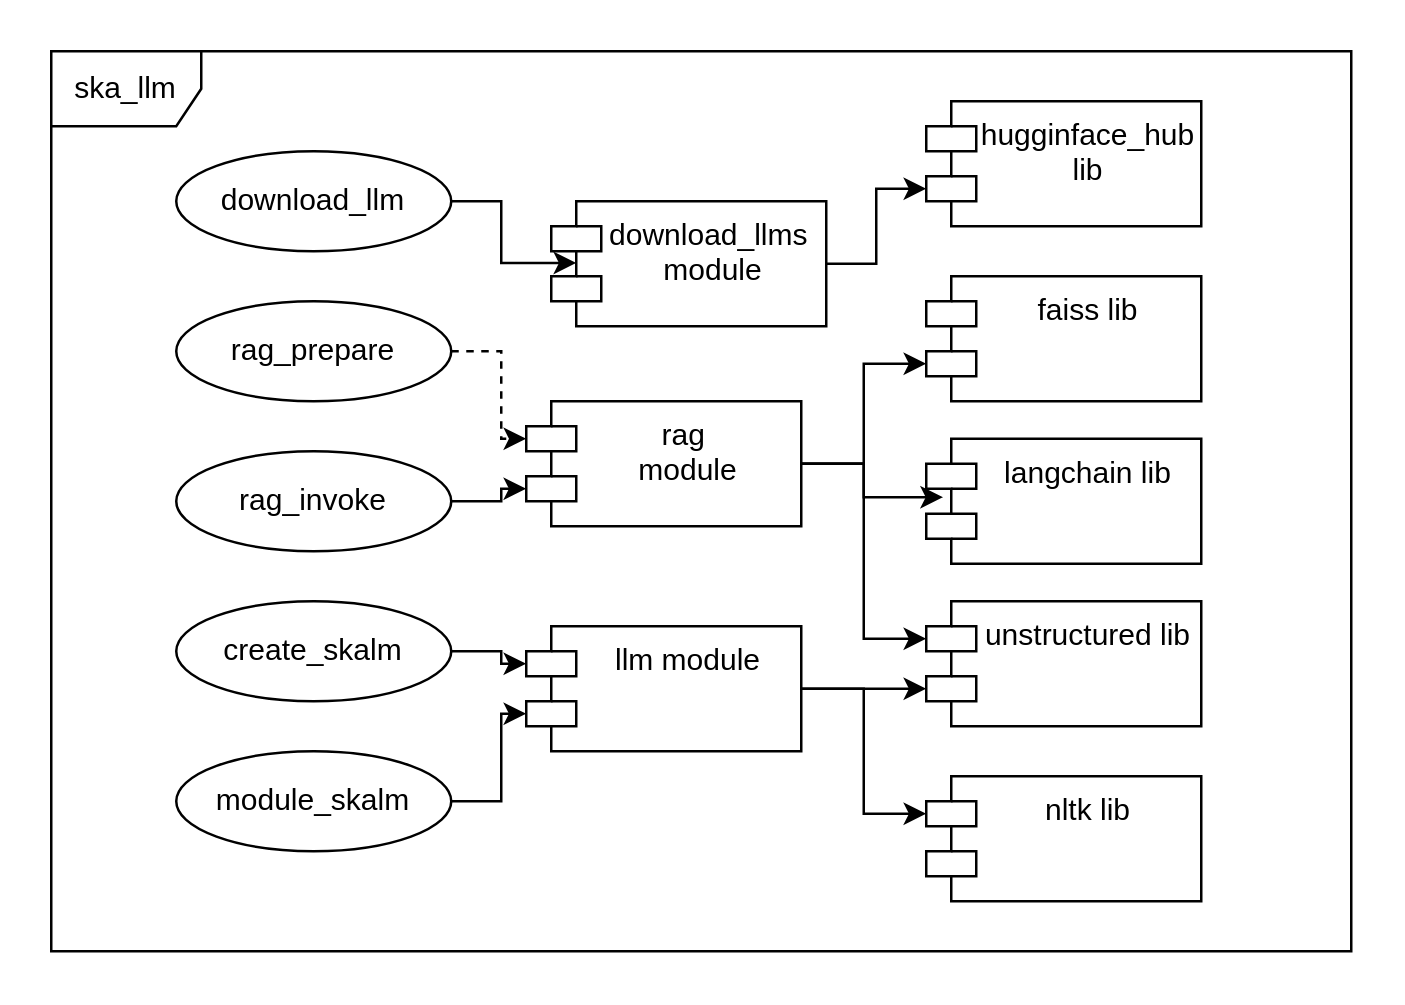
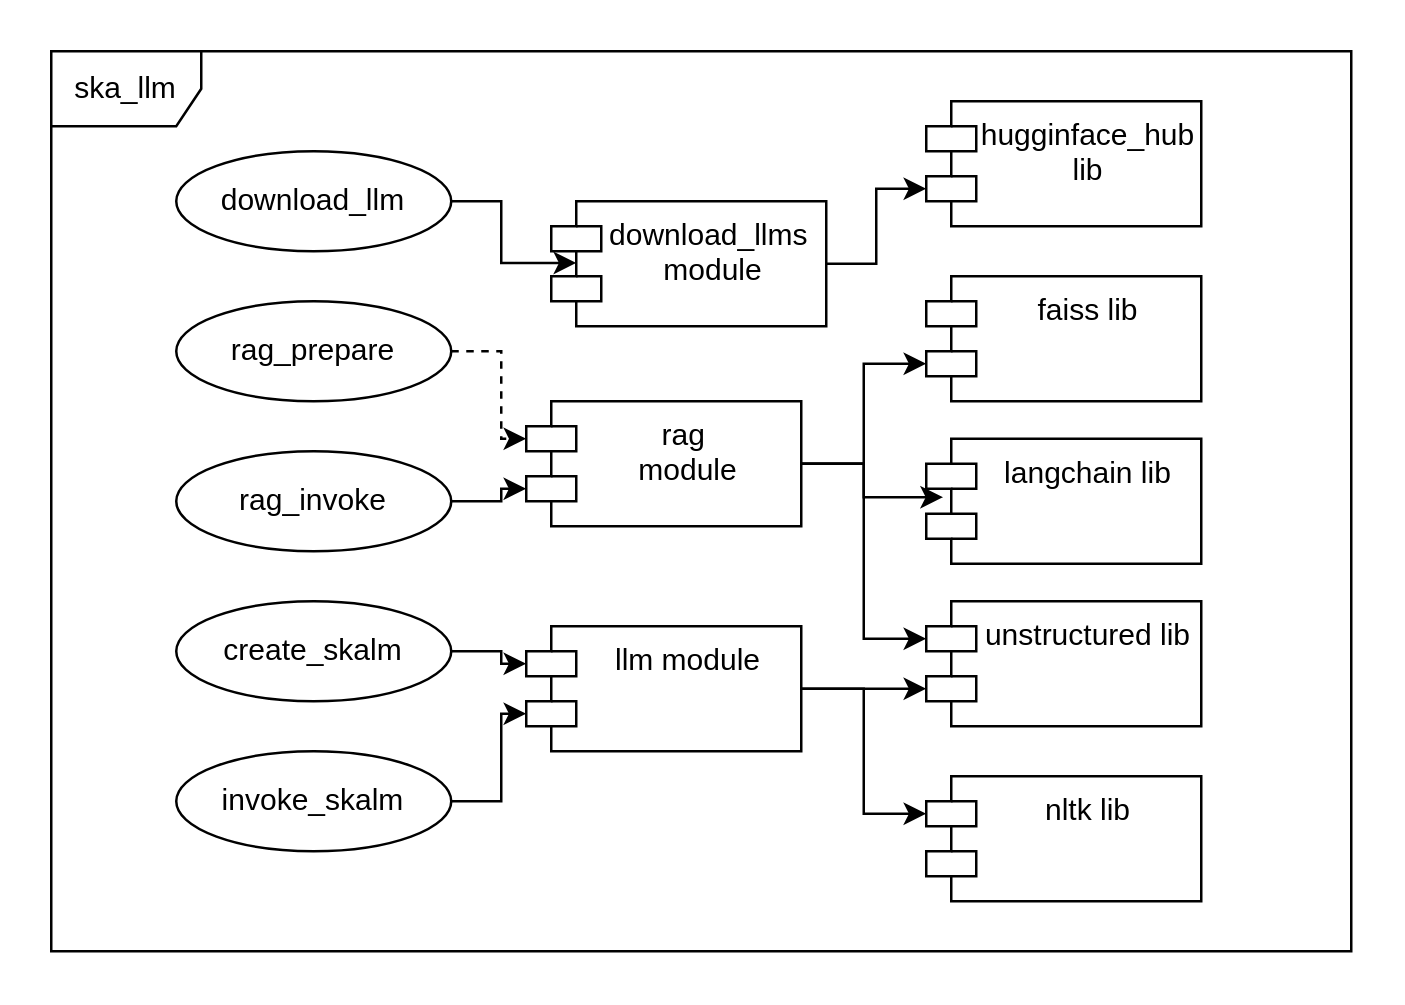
node "module_skalm": label "module_skalm" -> "invoke_skalm"
